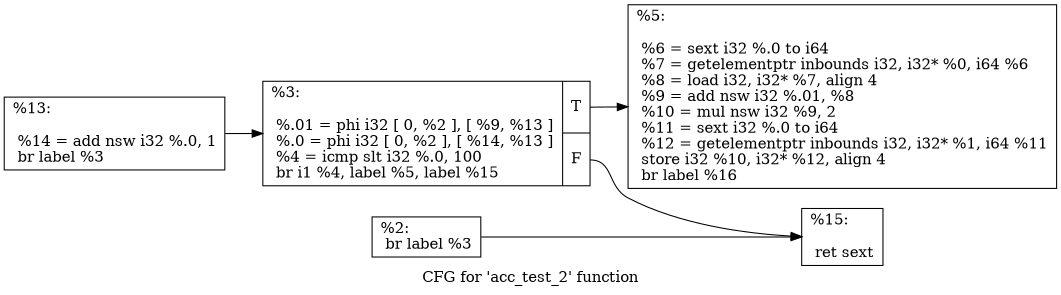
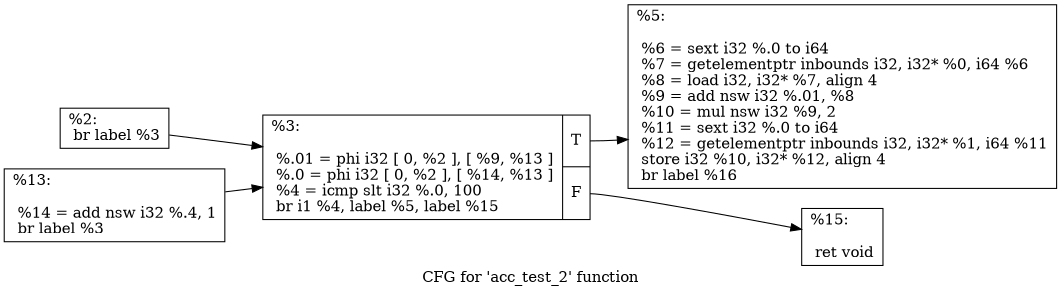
node "%13:": text "%14 = add nsw i32 %.0, 1" -> "%14 = add nsw i32 %.4, 1"
edge "%2:" -> "%15:": now "%2:" -> "%3:"
node "%15:": text "ret sext" -> "ret void"
